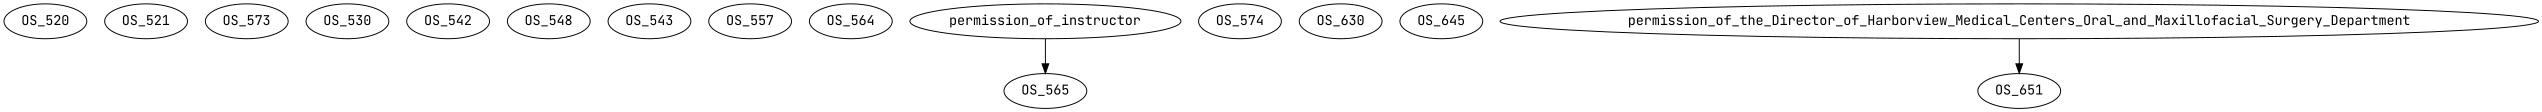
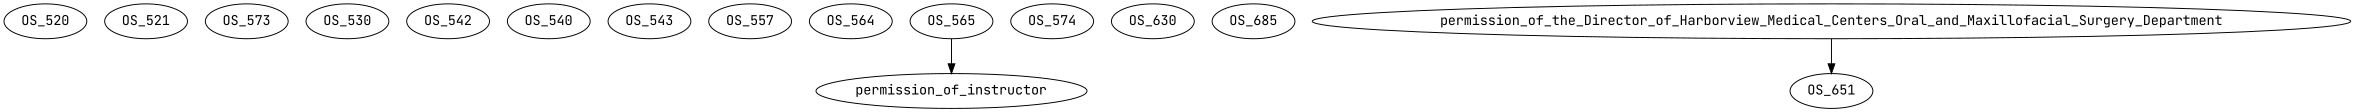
node "OS_548": label "OS_548" -> "OS_540"
node "OS_645": label "OS_645" -> "OS_685"
edge "permission_of_instructor" -> "OS_565": reversed
